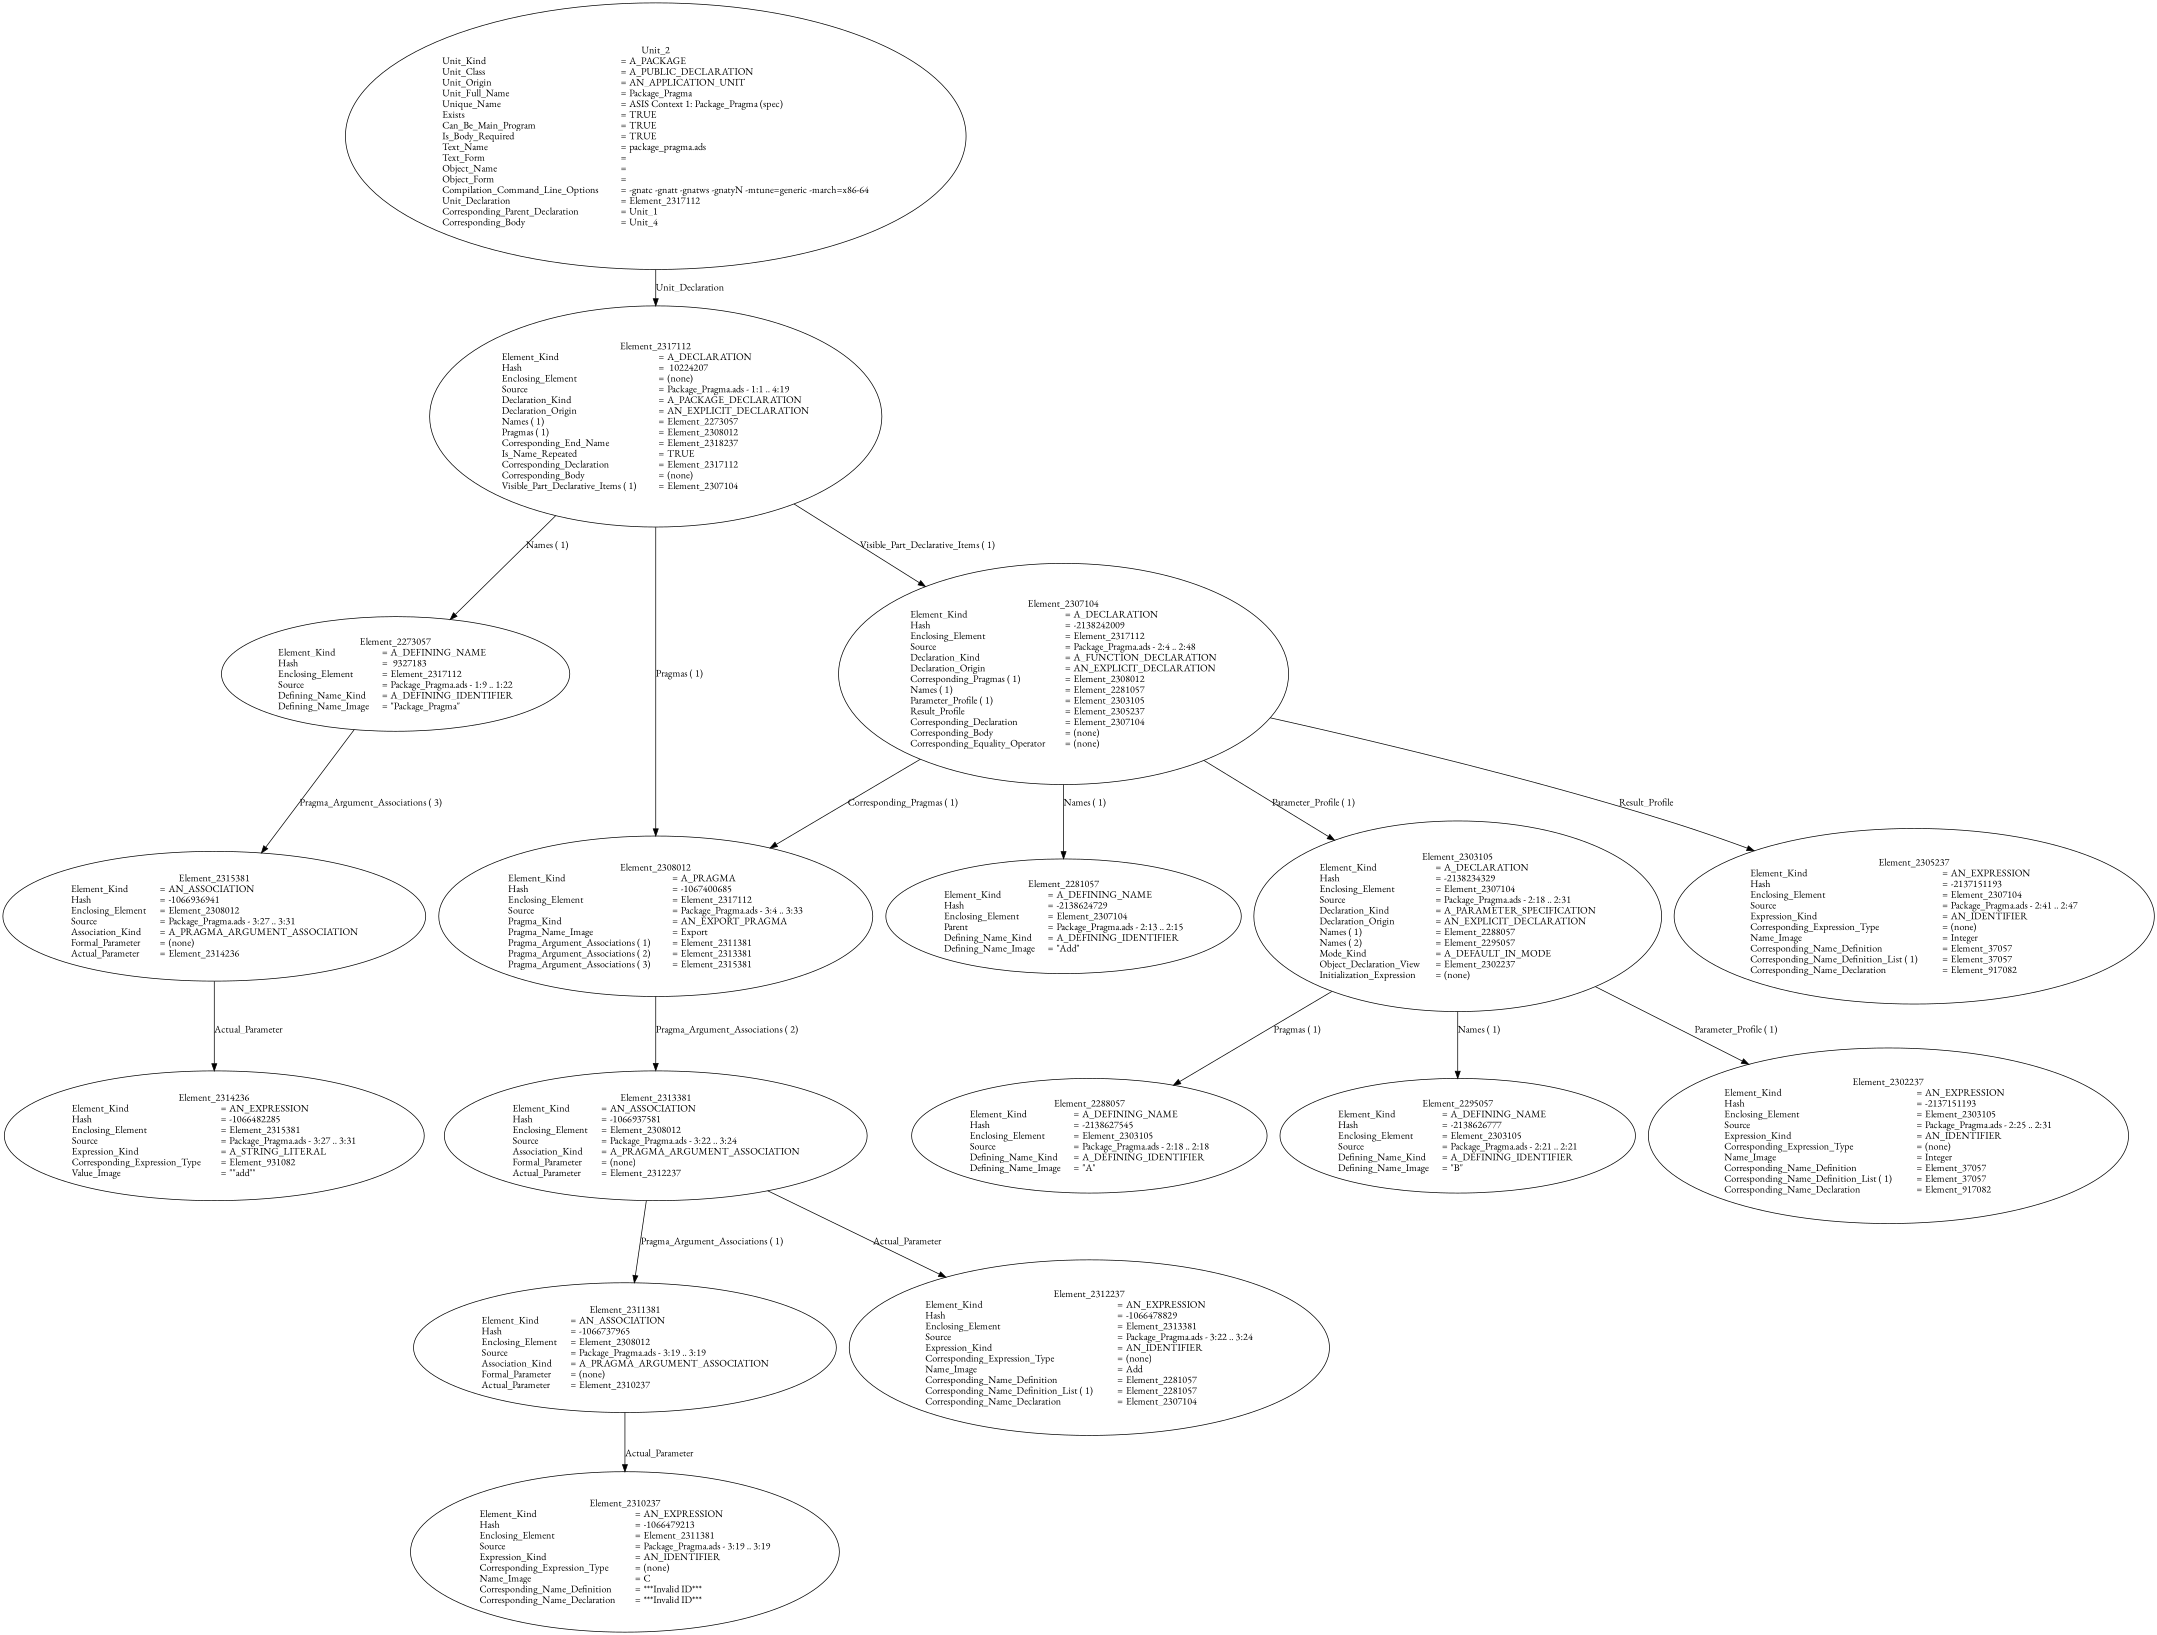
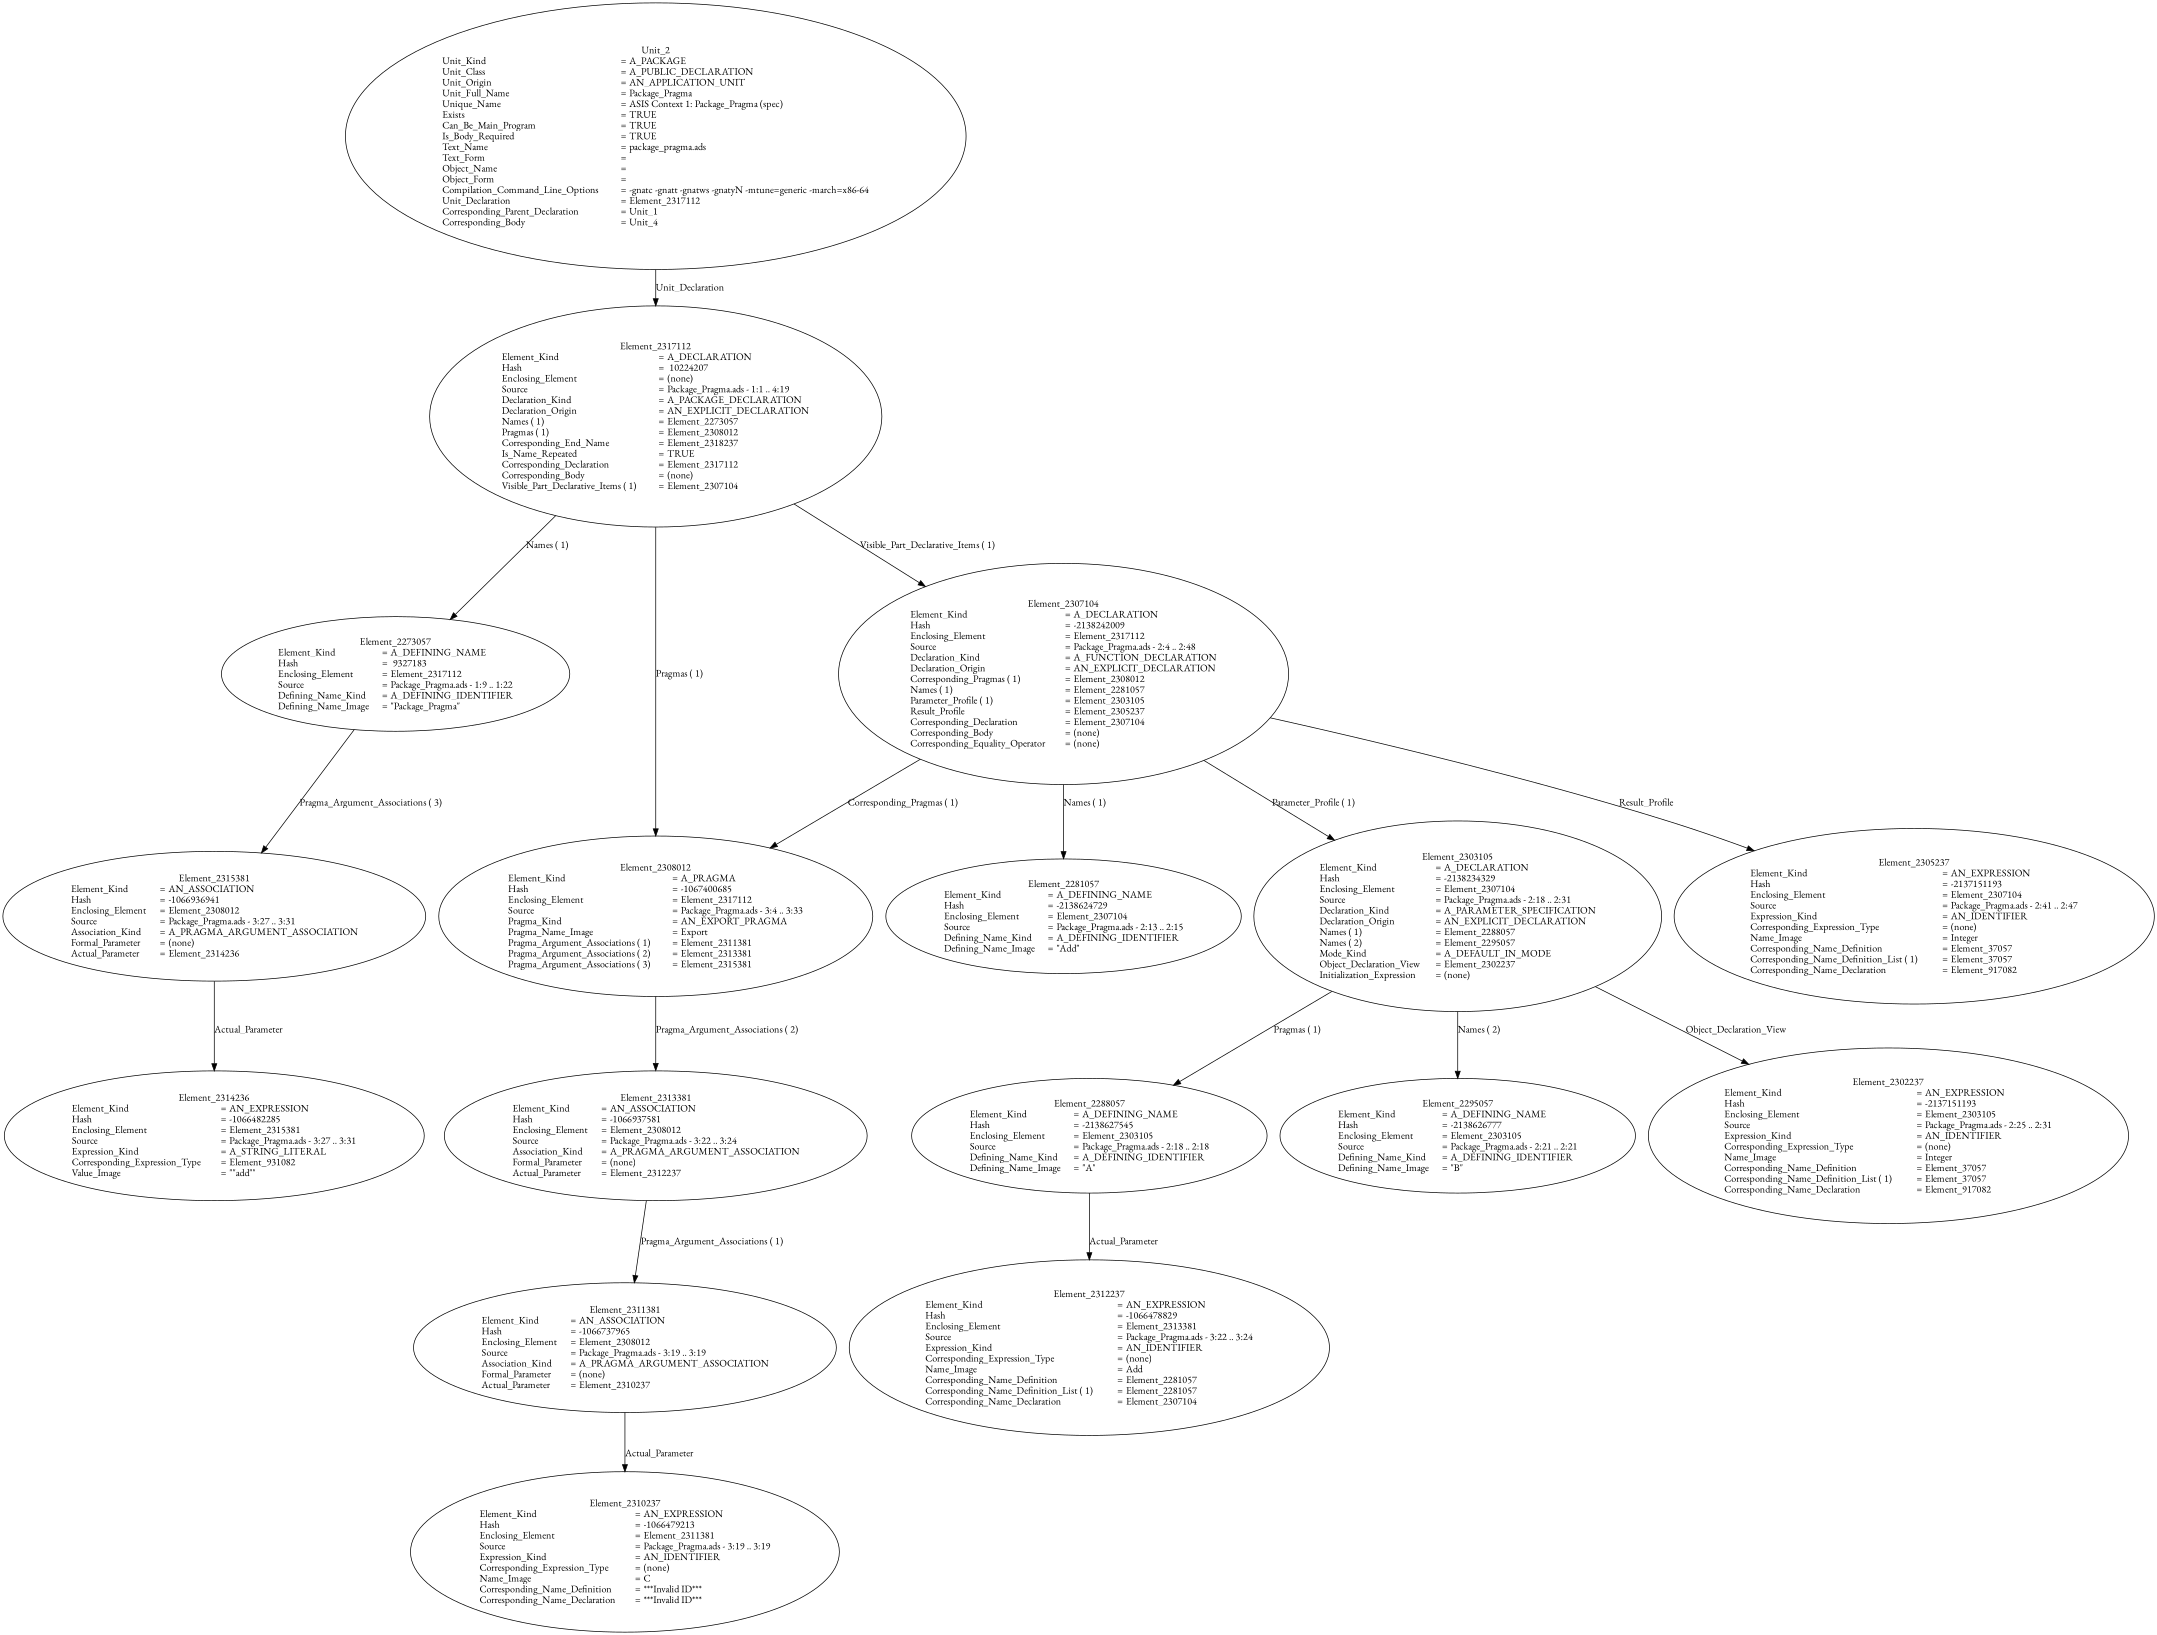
node "Element_2281057": text "Parent" -> "Source"
edge "Element_2303105" -> "Element_2295057": label "Names ( 1)" -> "Names ( 2)"
edge "Element_2303105" -> "Element_2302237": label "Parameter_Profile ( 1)" -> "Object_Declaration_View"
edge "Element_2313381" -> "Element_2312237": now "Element_2288057" -> "Element_2312237"
